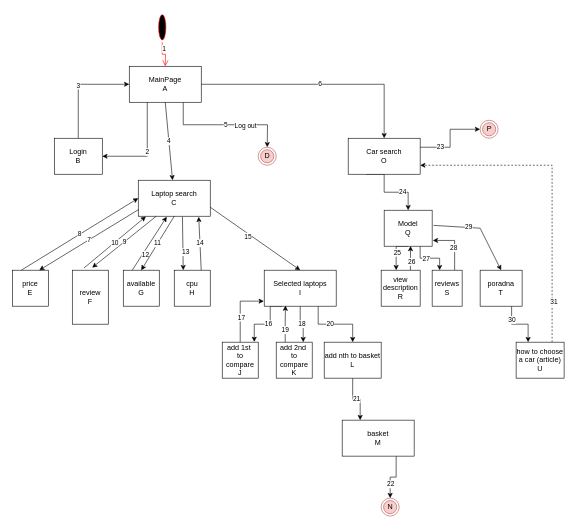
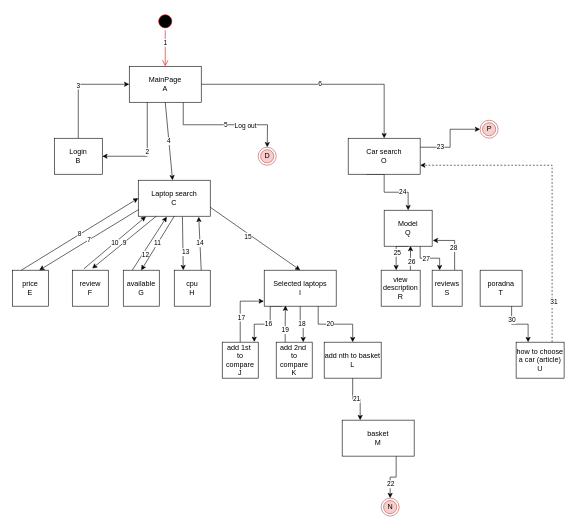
node "S": size 12x30 -> 18x18
edge "Model Q" -> "poradna T": removed, label "29"
node "review F": size 36x54 -> 36x36
